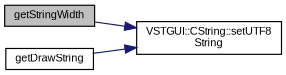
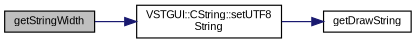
edge "getDrawString" -> "VSTGUI::CString::setUTF8 String": reversed
